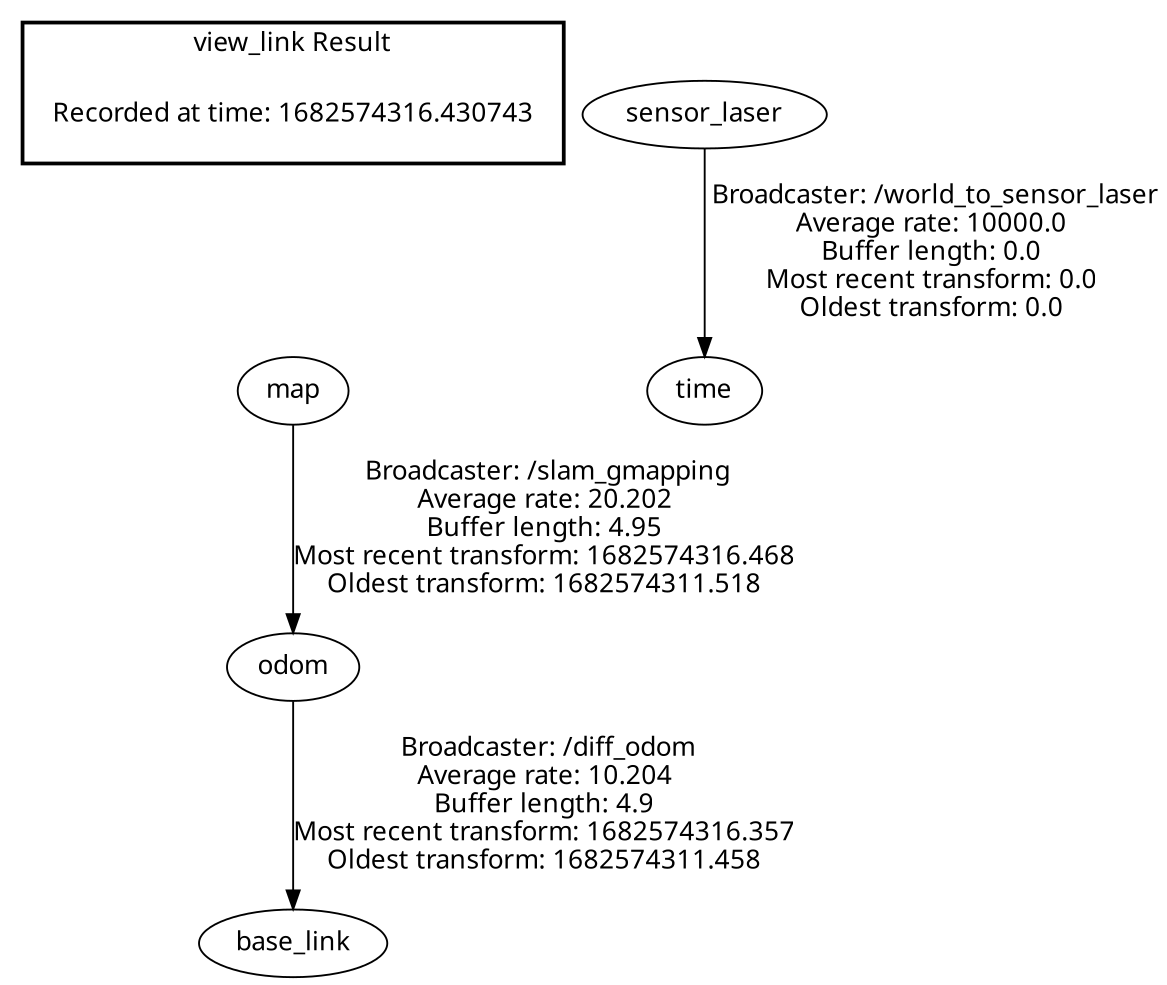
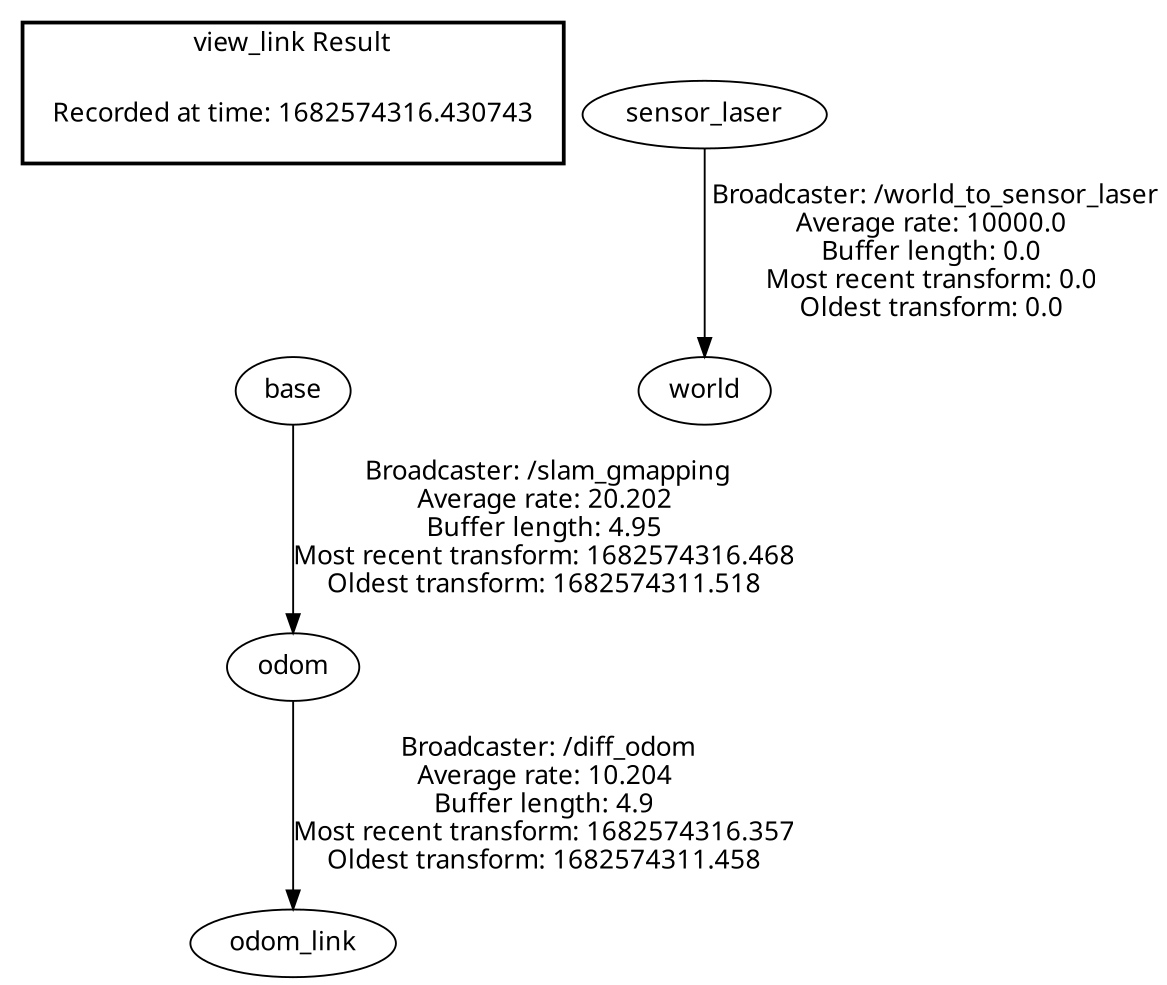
node "map": label "map" -> "base"
node "time": label "time" -> "world"
node "base_link": label "base_link" -> "odom_link"
